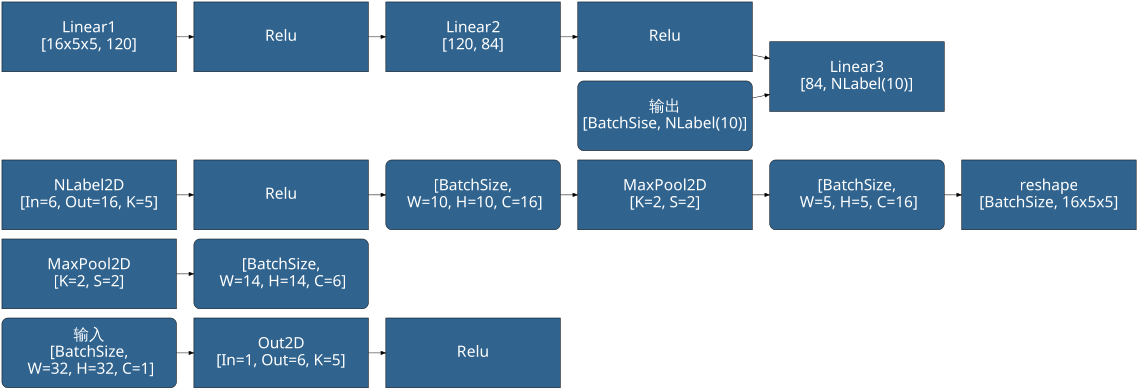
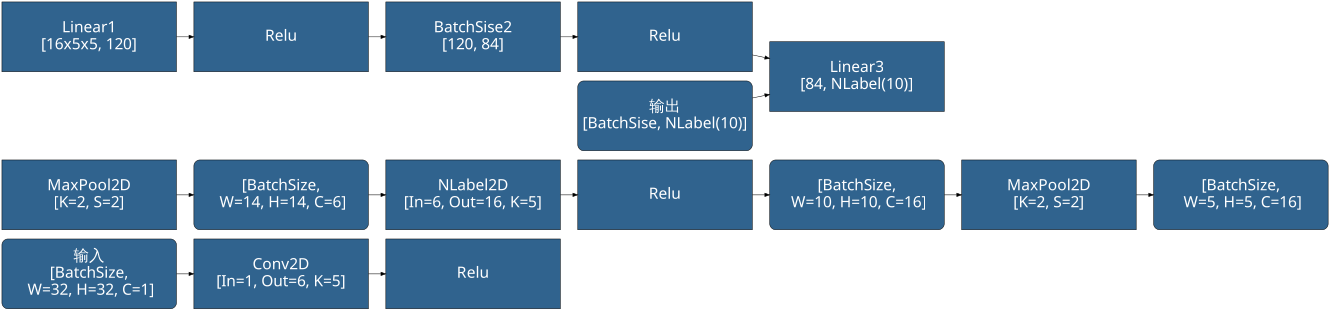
node "Linear2 [120, 84]": label "Linear2 [120, 84]" -> "BatchSise2 [120, 84]"
edge "[BatchSize, W=14, H=14, C=6]" -> "NLabel2D [In=6, Out=16, K=5]": added
node "reshape [BatchSize, 16x5x5]": removed
node "Out2D [In=1, Out=6, K=5]": label "Out2D [In=1, Out=6, K=5]" -> "Conv2D [In=1, Out=6, K=5]"
